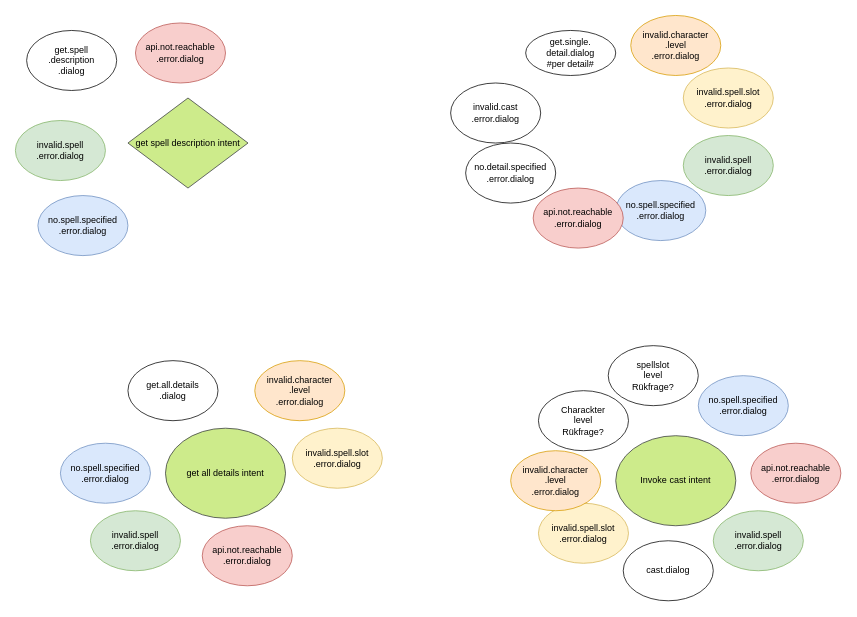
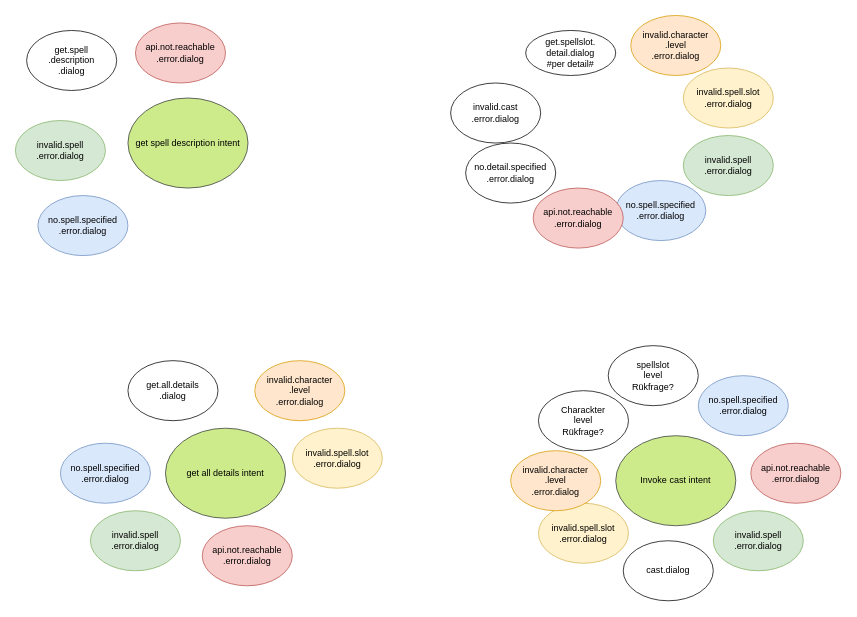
node "get.single. detail.dialog #per detail#": label "get.single. detail.dialog #per detail#" -> "get.spellslot. detail.dialog #per detail#"
node "get spell description intent": shape diamond -> ellipse
